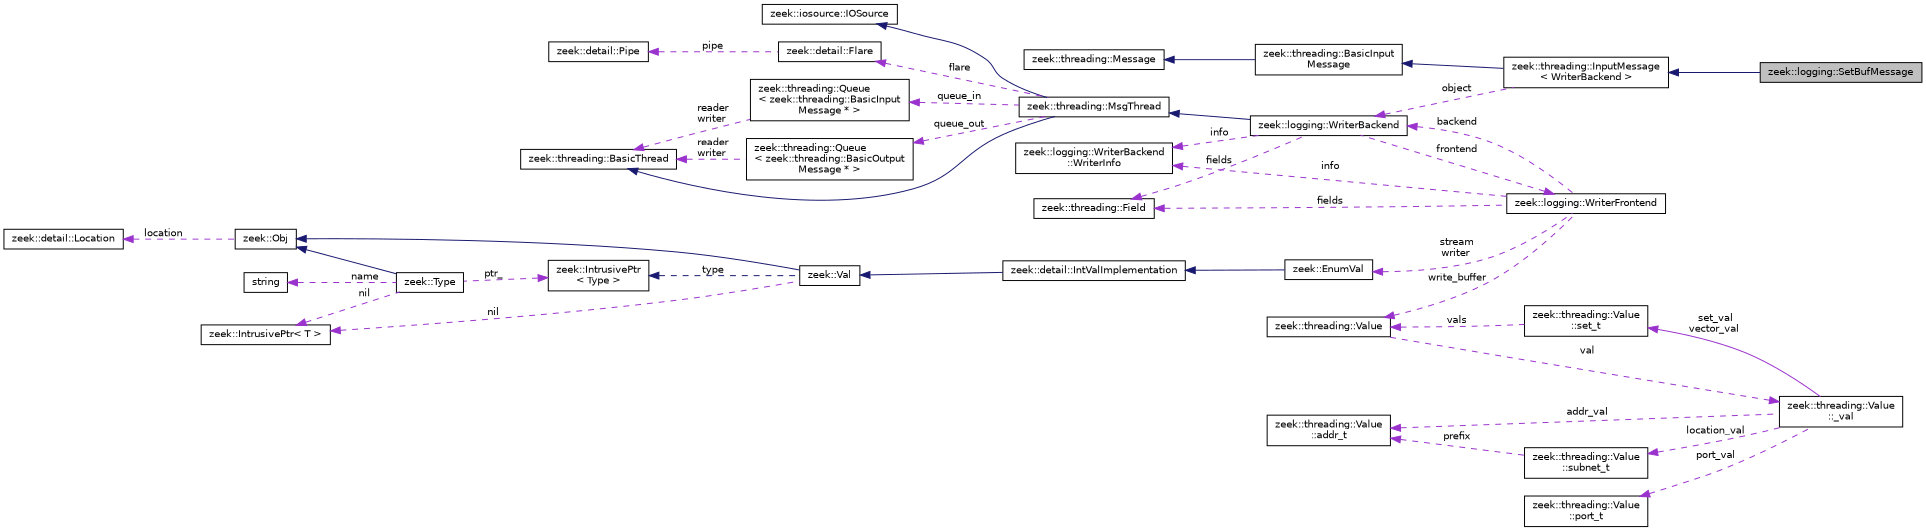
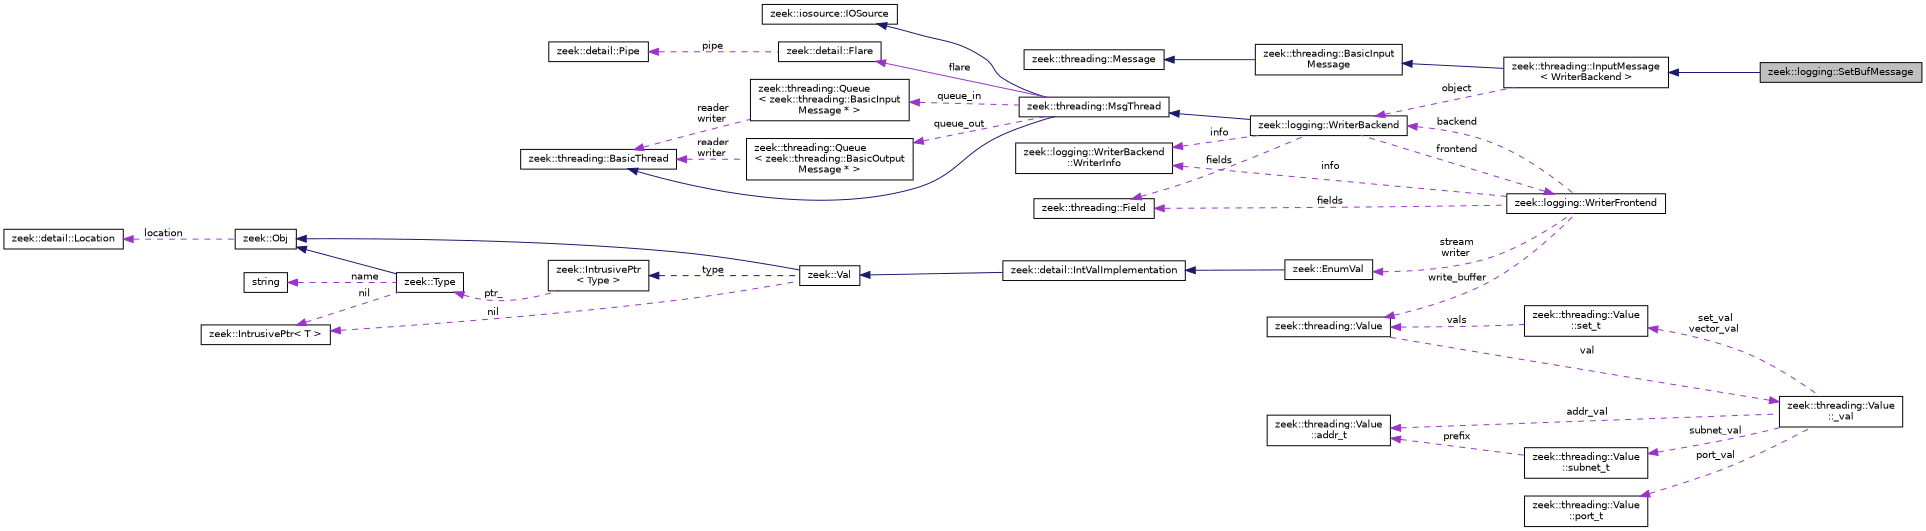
edge "zeek::threading::MsgThread" -> "zeek::detail::Flare": style dashed -> solid
edge "zeek::Type" -> "zeek::IntrusivePtr < Type >": reversed
edge "zeek::threading::Value ::_val" -> "zeek::threading::Value ::set_t": style solid -> dashed
edge "zeek::threading::Value ::_val" -> "zeek::threading::Value ::subnet_t": label " location_val" -> " subnet_val"
